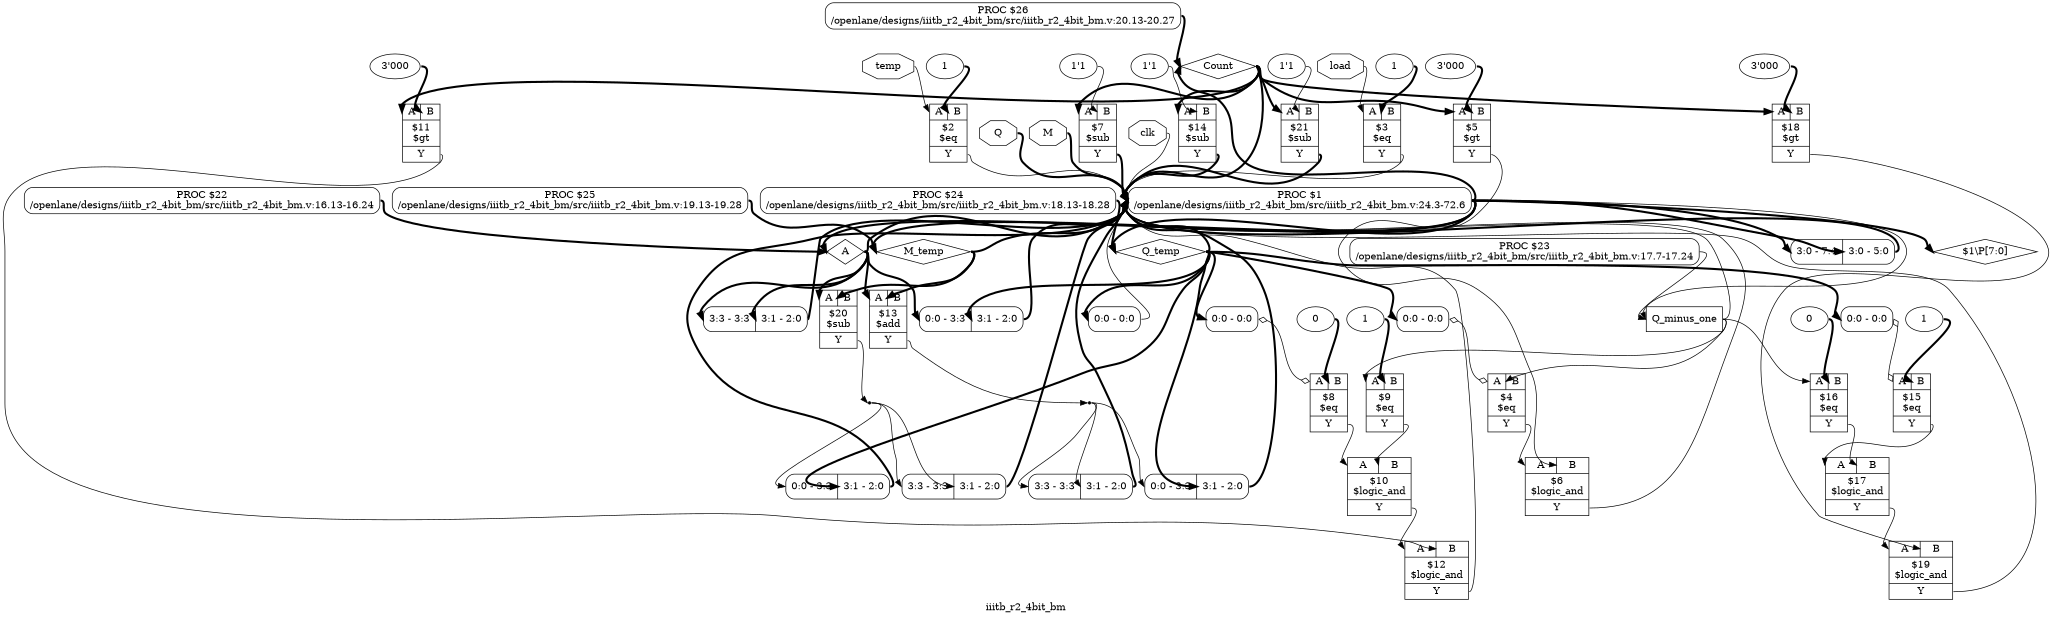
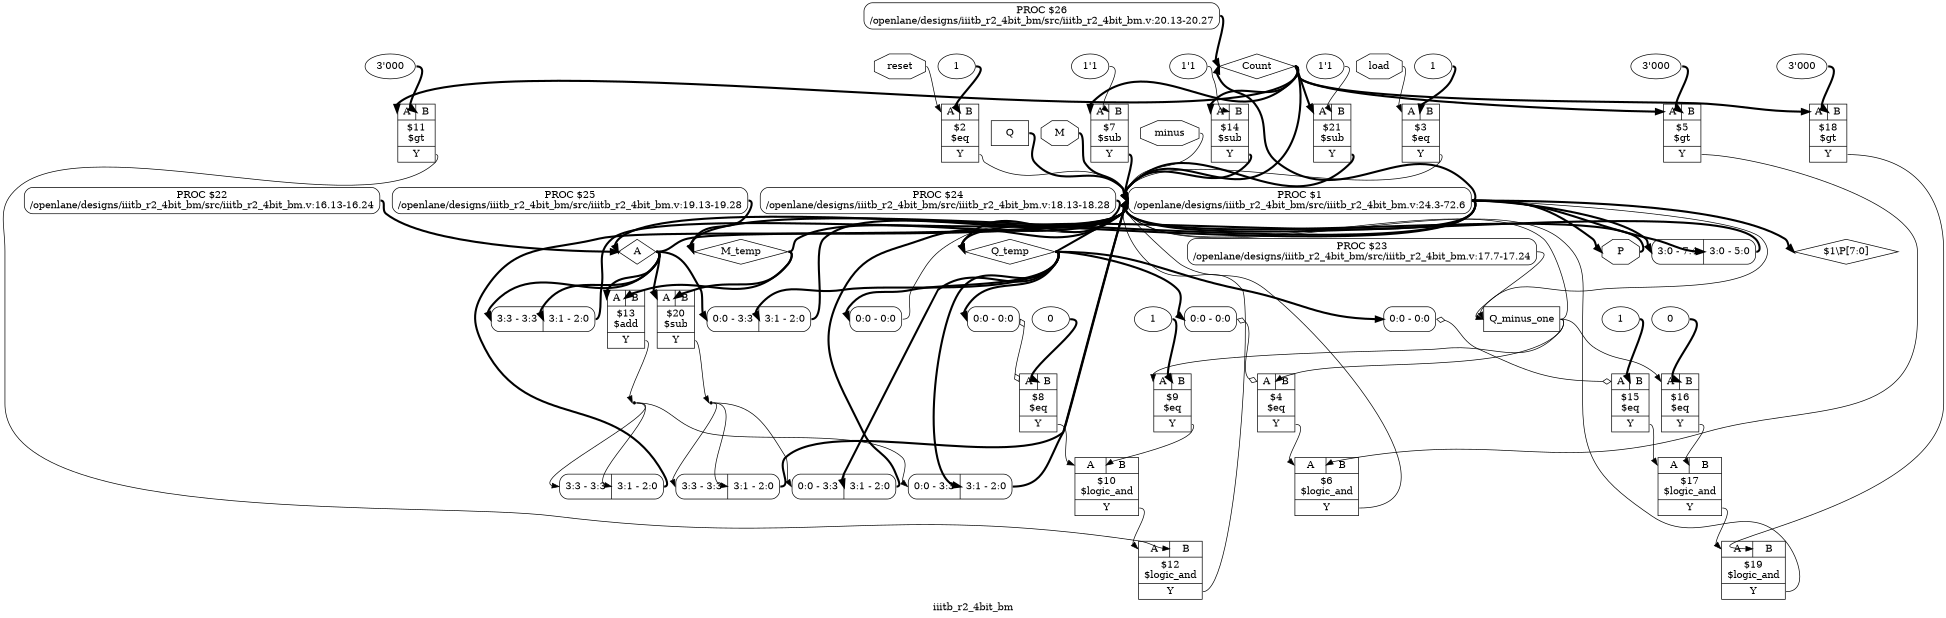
node "temp": label "temp" -> "reset"
node "Q": shape octagon -> box
node "clk": label "clk" -> "minus"
node "P": added
